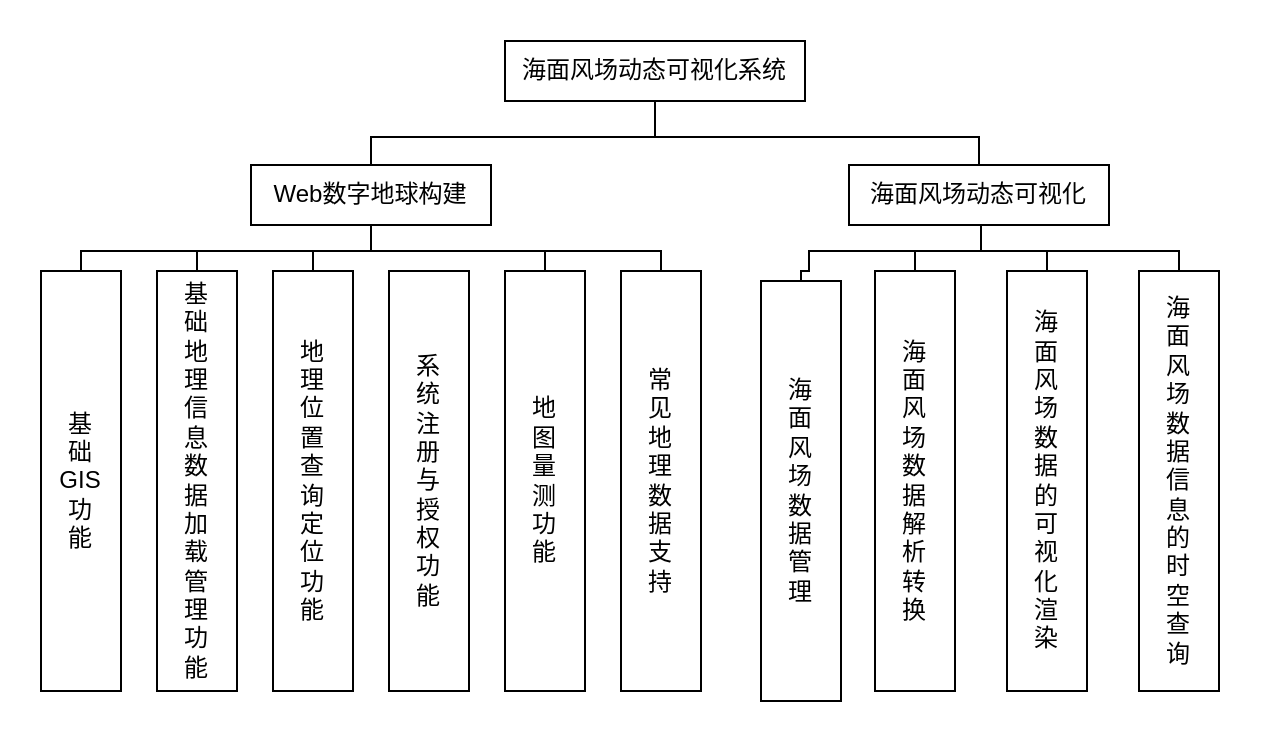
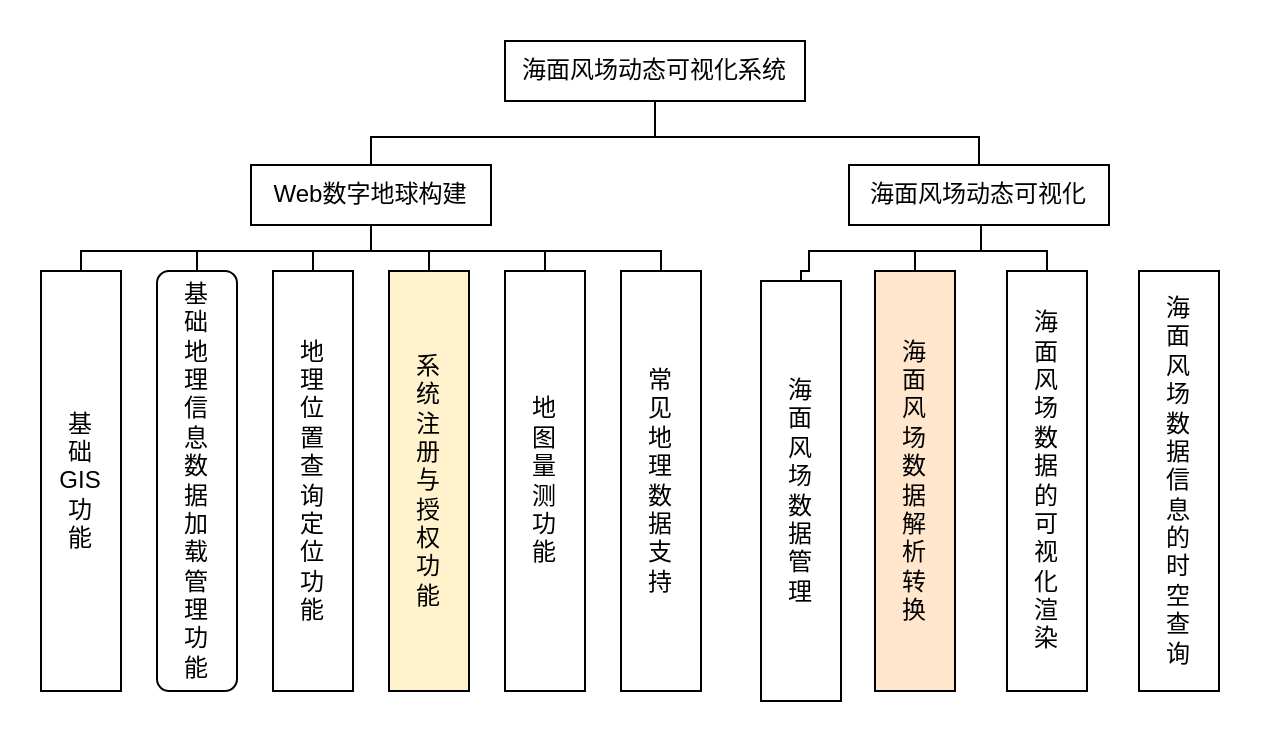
edge "海面风场动态可视化" -- "海面风场数据信息的时空查询": removed
edge "Web数字地球构建" -- "系统注册与授权功能": added
node "基础地理信息数据加载管理功能": shape rectangle -> rounded rectangle
node "系统注册与授权功能": fillcolor #ffffff -> #fff2cc
node "海面风场数据解析转换": fillcolor #ffffff -> #ffe6cc
